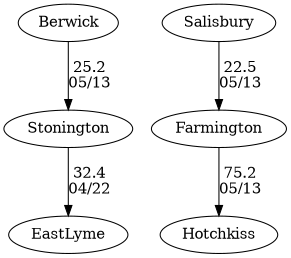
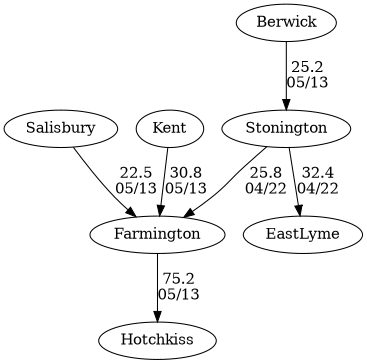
node "Kent": added
edge "Stonington" -> "Farmington": added, label "25.8 04/22"
